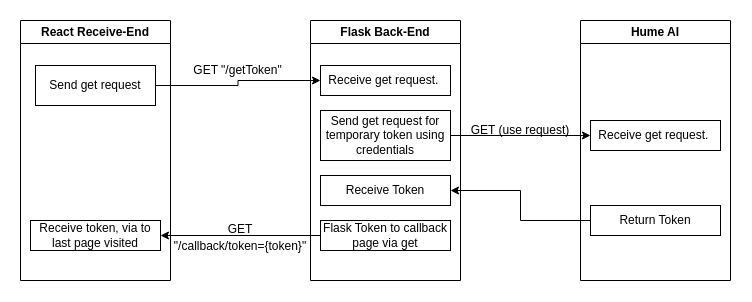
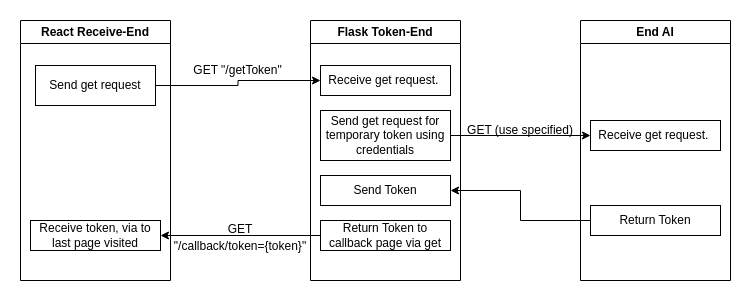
node "Flask Back-End": label "Flask Back-End" -> "Flask Token-End"
node "Hume AI": label "Hume AI" -> "End AI"
node "GET (use request)": label "GET (use request)" -> "GET (use specified)"
node "Receive Token": label "Receive Token" -> "Send Token"
node "Flask Token to callback page via get": label "Flask Token to callback page via get" -> "Return Token to callback page via get"
